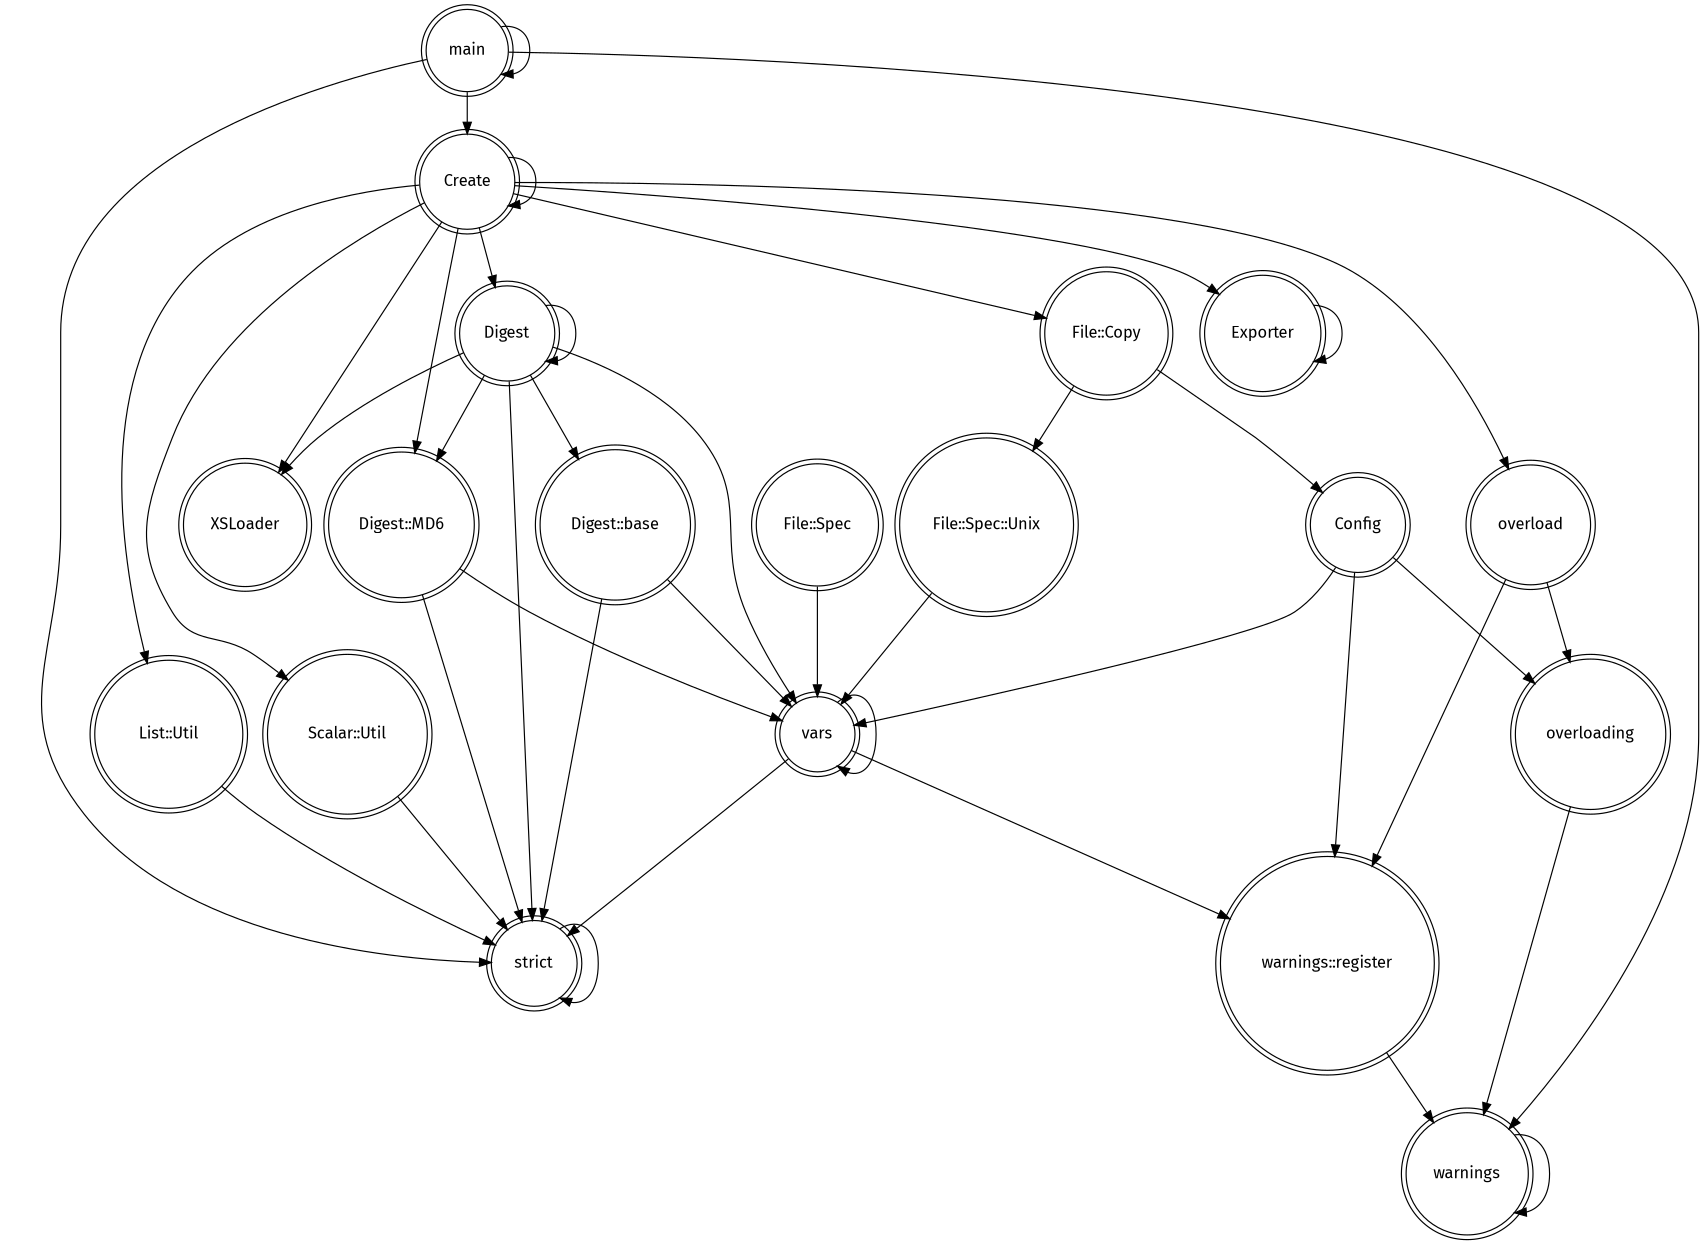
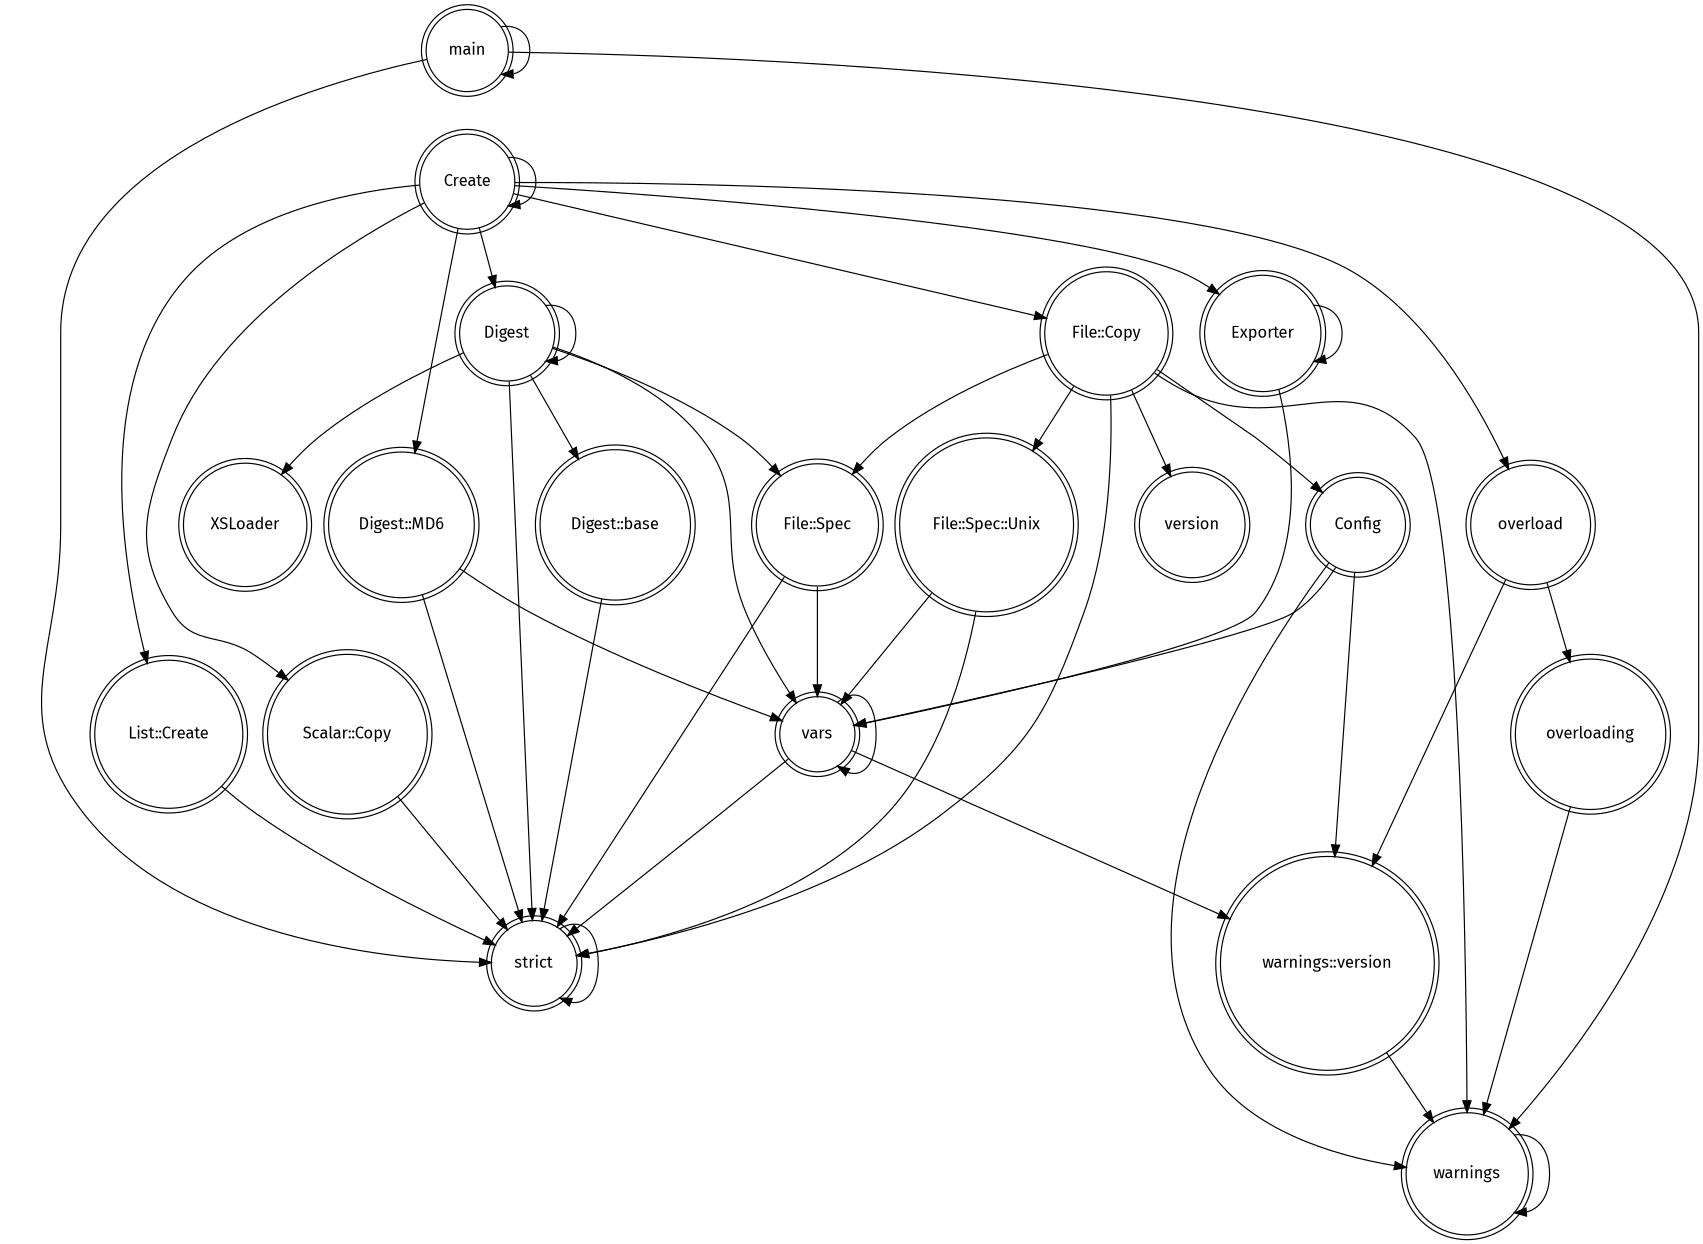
edge "main" -> "Create": removed
edge "Create" -> "XSLoader": removed
edge "File::Copy" -> "File::Spec": added
edge "Digest" -> "Digest::MD6": now "Digest" -> "File::Spec"
node "version": added
edge "Config" -> "overloading": now "Config" -> "warnings"
edge "File::Copy" -> "warnings": added
edge "Digest::base" -> "vars": now "Exporter" -> "vars"
node "List::Util": label "List::Util" -> "List::Create"
node "Scalar::Util": label "Scalar::Util" -> "Scalar::Copy"
edge "File::Spec" -> "strict": added
edge "File::Copy" -> "strict": added
edge "File::Spec::Unix" -> "strict": added
node "warnings::register": label "warnings::register" -> "warnings::version"
